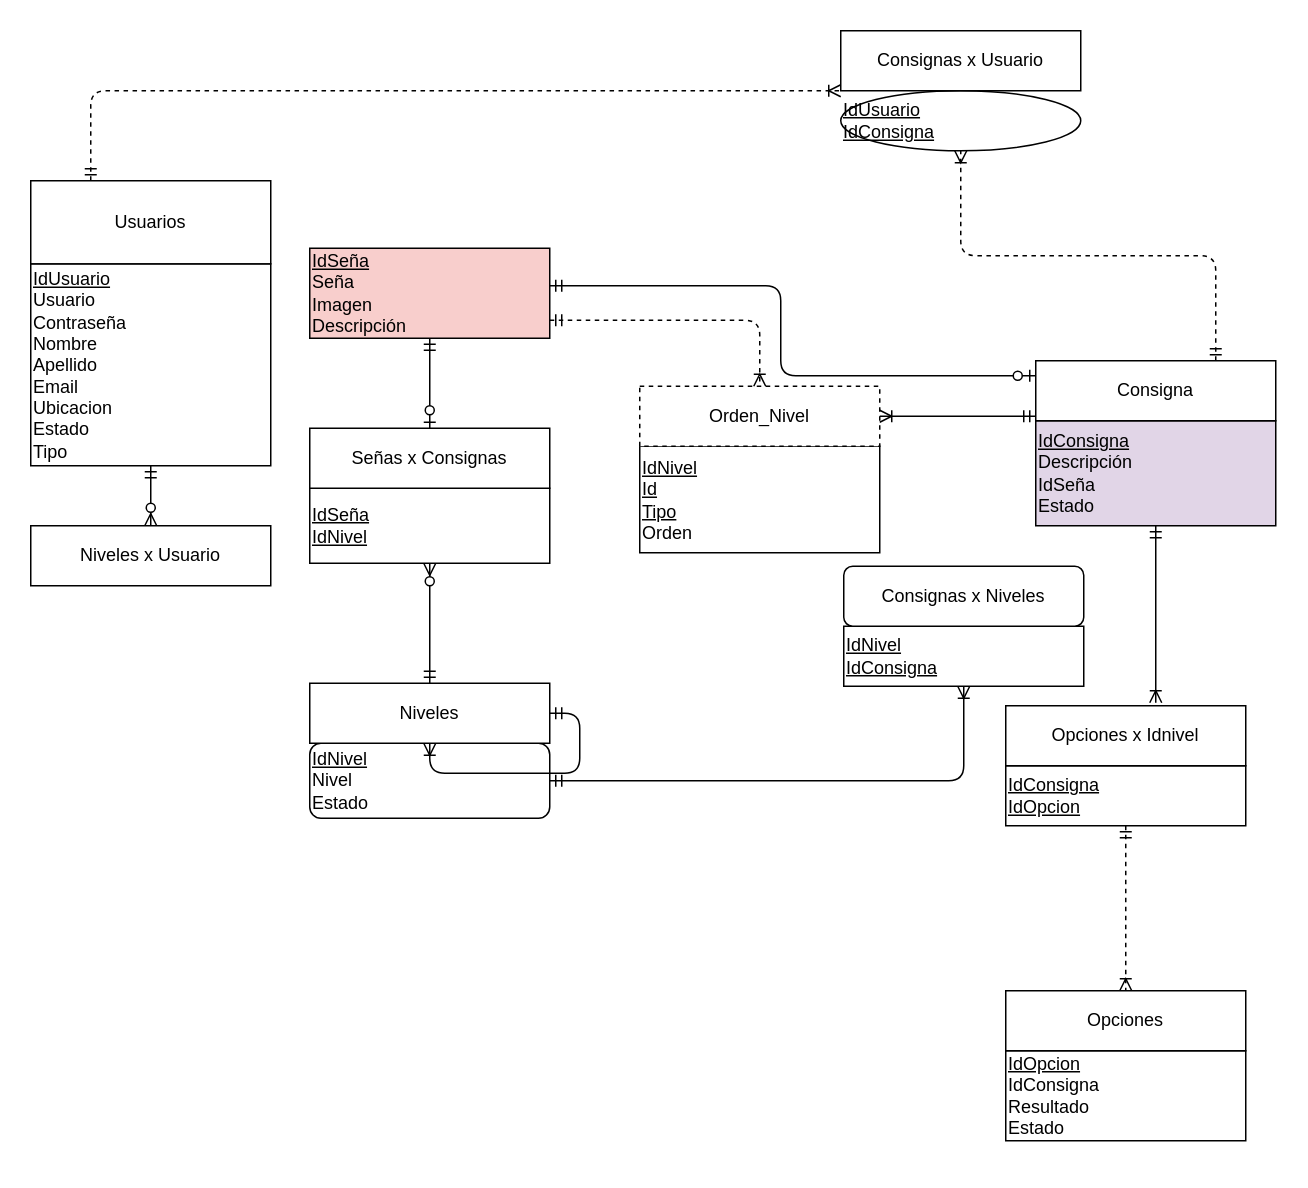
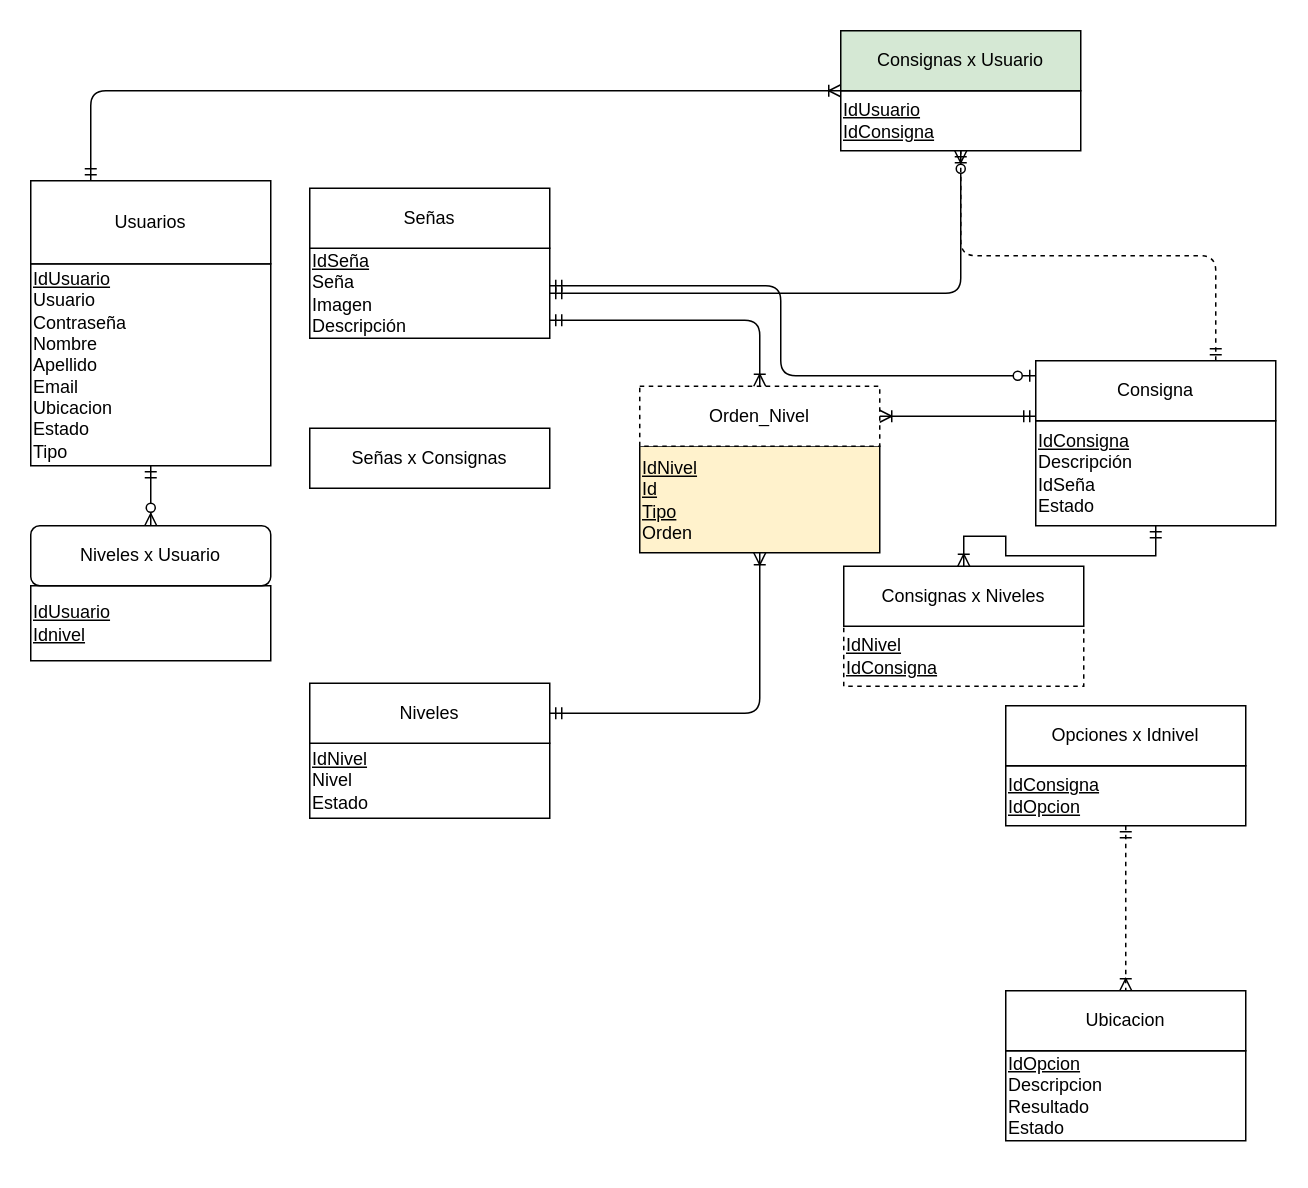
node "Consignas x Usuario": fillcolor #ffffff -> #d5e8d4
edge "Consignas x Usuario" -- "Usuarios": style dashed -> solid
node "IdUsuario IdConsigna": shape ellipse -> rectangle
node "Señas": added
node "IdSeña Seña Imagen Descripción": fillcolor #f8cecc -> #ffffff
edge "IdSeña Seña Imagen Descripción" -- "Orden_Nivel": style dashed -> solid
edge "IdSeña Seña Imagen Descripción" -- "Señas x Consignas": now "IdSeña Seña Imagen Descripción" -- "IdUsuario IdConsigna"
node "IdConsigna Descripción IdSeña Estado": fillcolor #e1d5e7 -> #ffffff
node "IdNivel Id Tipo Orden": fillcolor #ffffff -> #fff2cc
node "IdSeña IdNivel": removed
node "Niveles x Usuario": shape rectangle -> rounded rectangle
node "Consignas x Niveles": shape rounded rectangle -> rectangle
node "IdUsuario Idnivel": added
edge "IdSeña IdNivel" -- "Niveles": removed
edge "IdConsigna Descripción IdSeña Estado" -- "Opciones x Idnivel": now "IdConsigna Descripción IdSeña Estado" -- "Consignas x Niveles"
node "IdNivel IdConsigna": style solid -> dashed
edge "Niveles" -- "IdNivel Nivel Estado": now "Niveles" -- "IdNivel Id Tipo Orden"
node "IdNivel Nivel Estado": shape rounded rectangle -> rectangle
edge "IdNivel IdConsigna" -- "IdNivel Nivel Estado": removed
node "Opciones": label "Opciones" -> "Ubicacion"
node "IdOpcion IdConsigna Resultado Estado": label "IdOpcion IdConsigna Resultado Estado" -> "IdOpcion Descripcion Resultado Estado"
